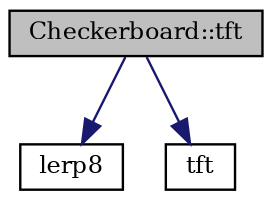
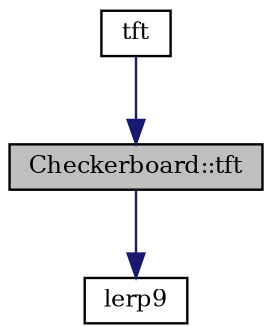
edge "Checkerboard::tft" -> "tft": reversed
node "lerp8": label "lerp8" -> "lerp9"
